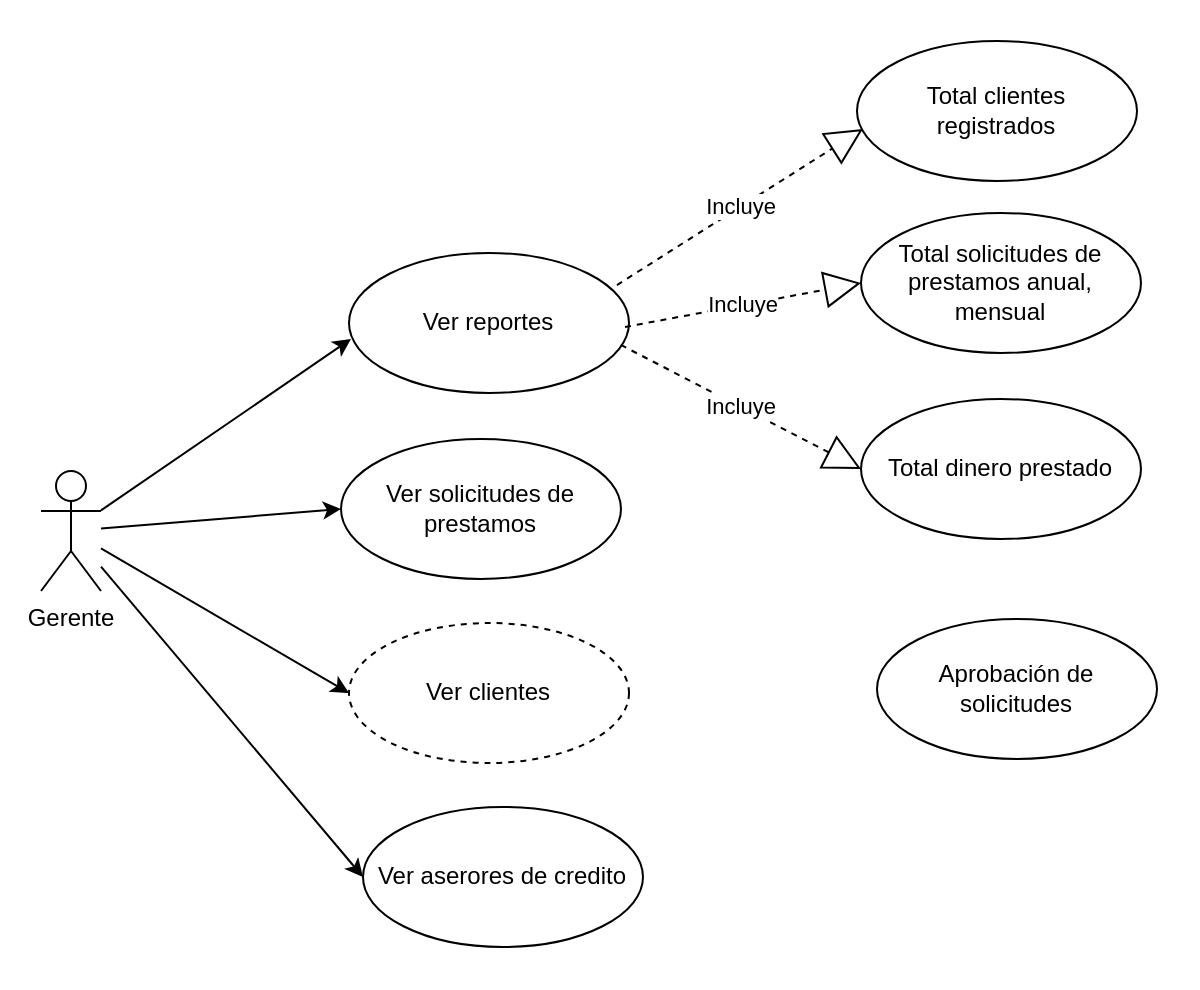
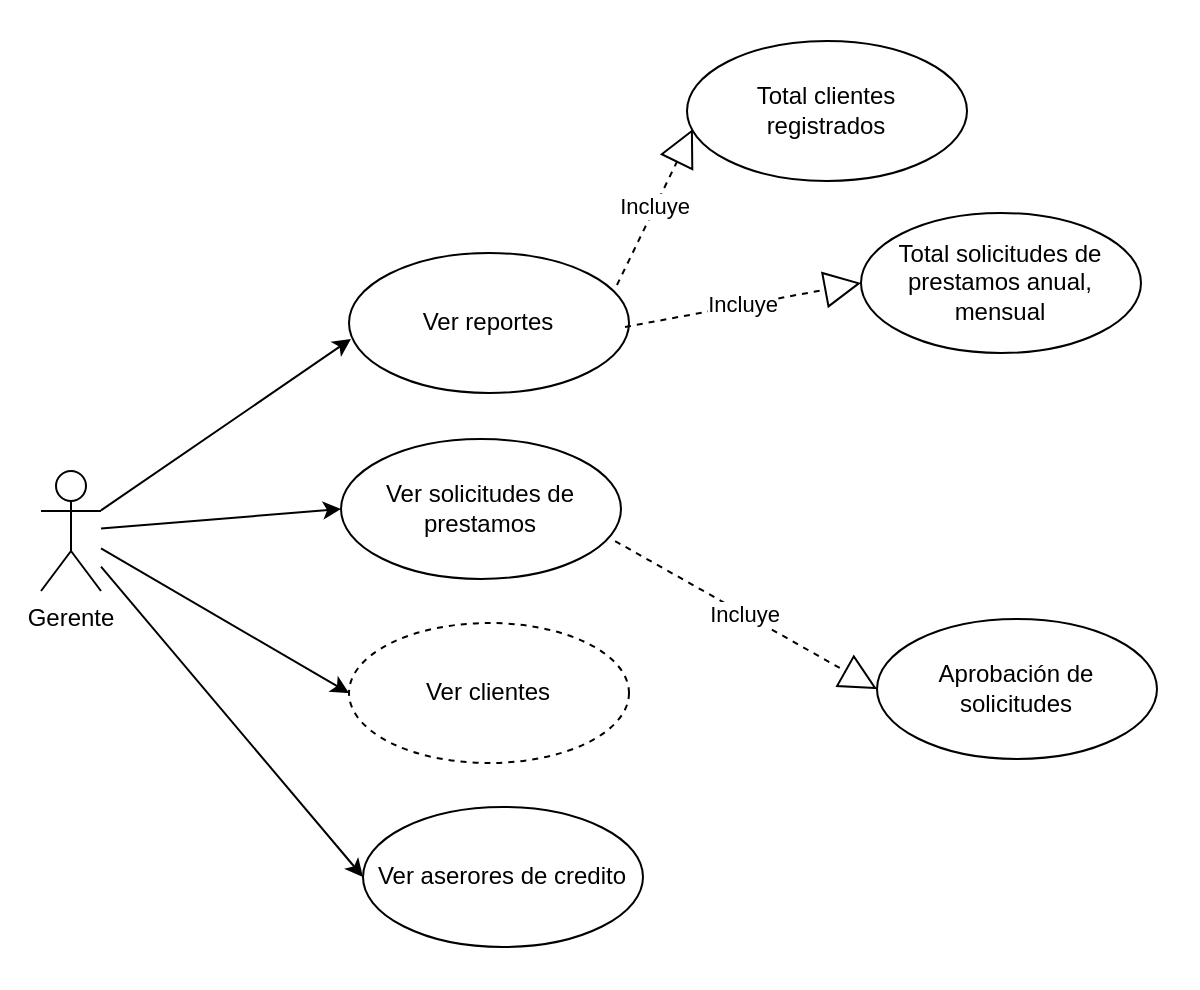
node "Total clientes registrados": moved (997, 111) -> (827, 111)
edge "Ver reportes" -> "Total dinero prestado": removed, label "Incluye"
node "Total dinero prestado": removed
edge "Ver solicitudes de prestamos" -> "Aprobación de solicitudes": added, label "Incluye"
